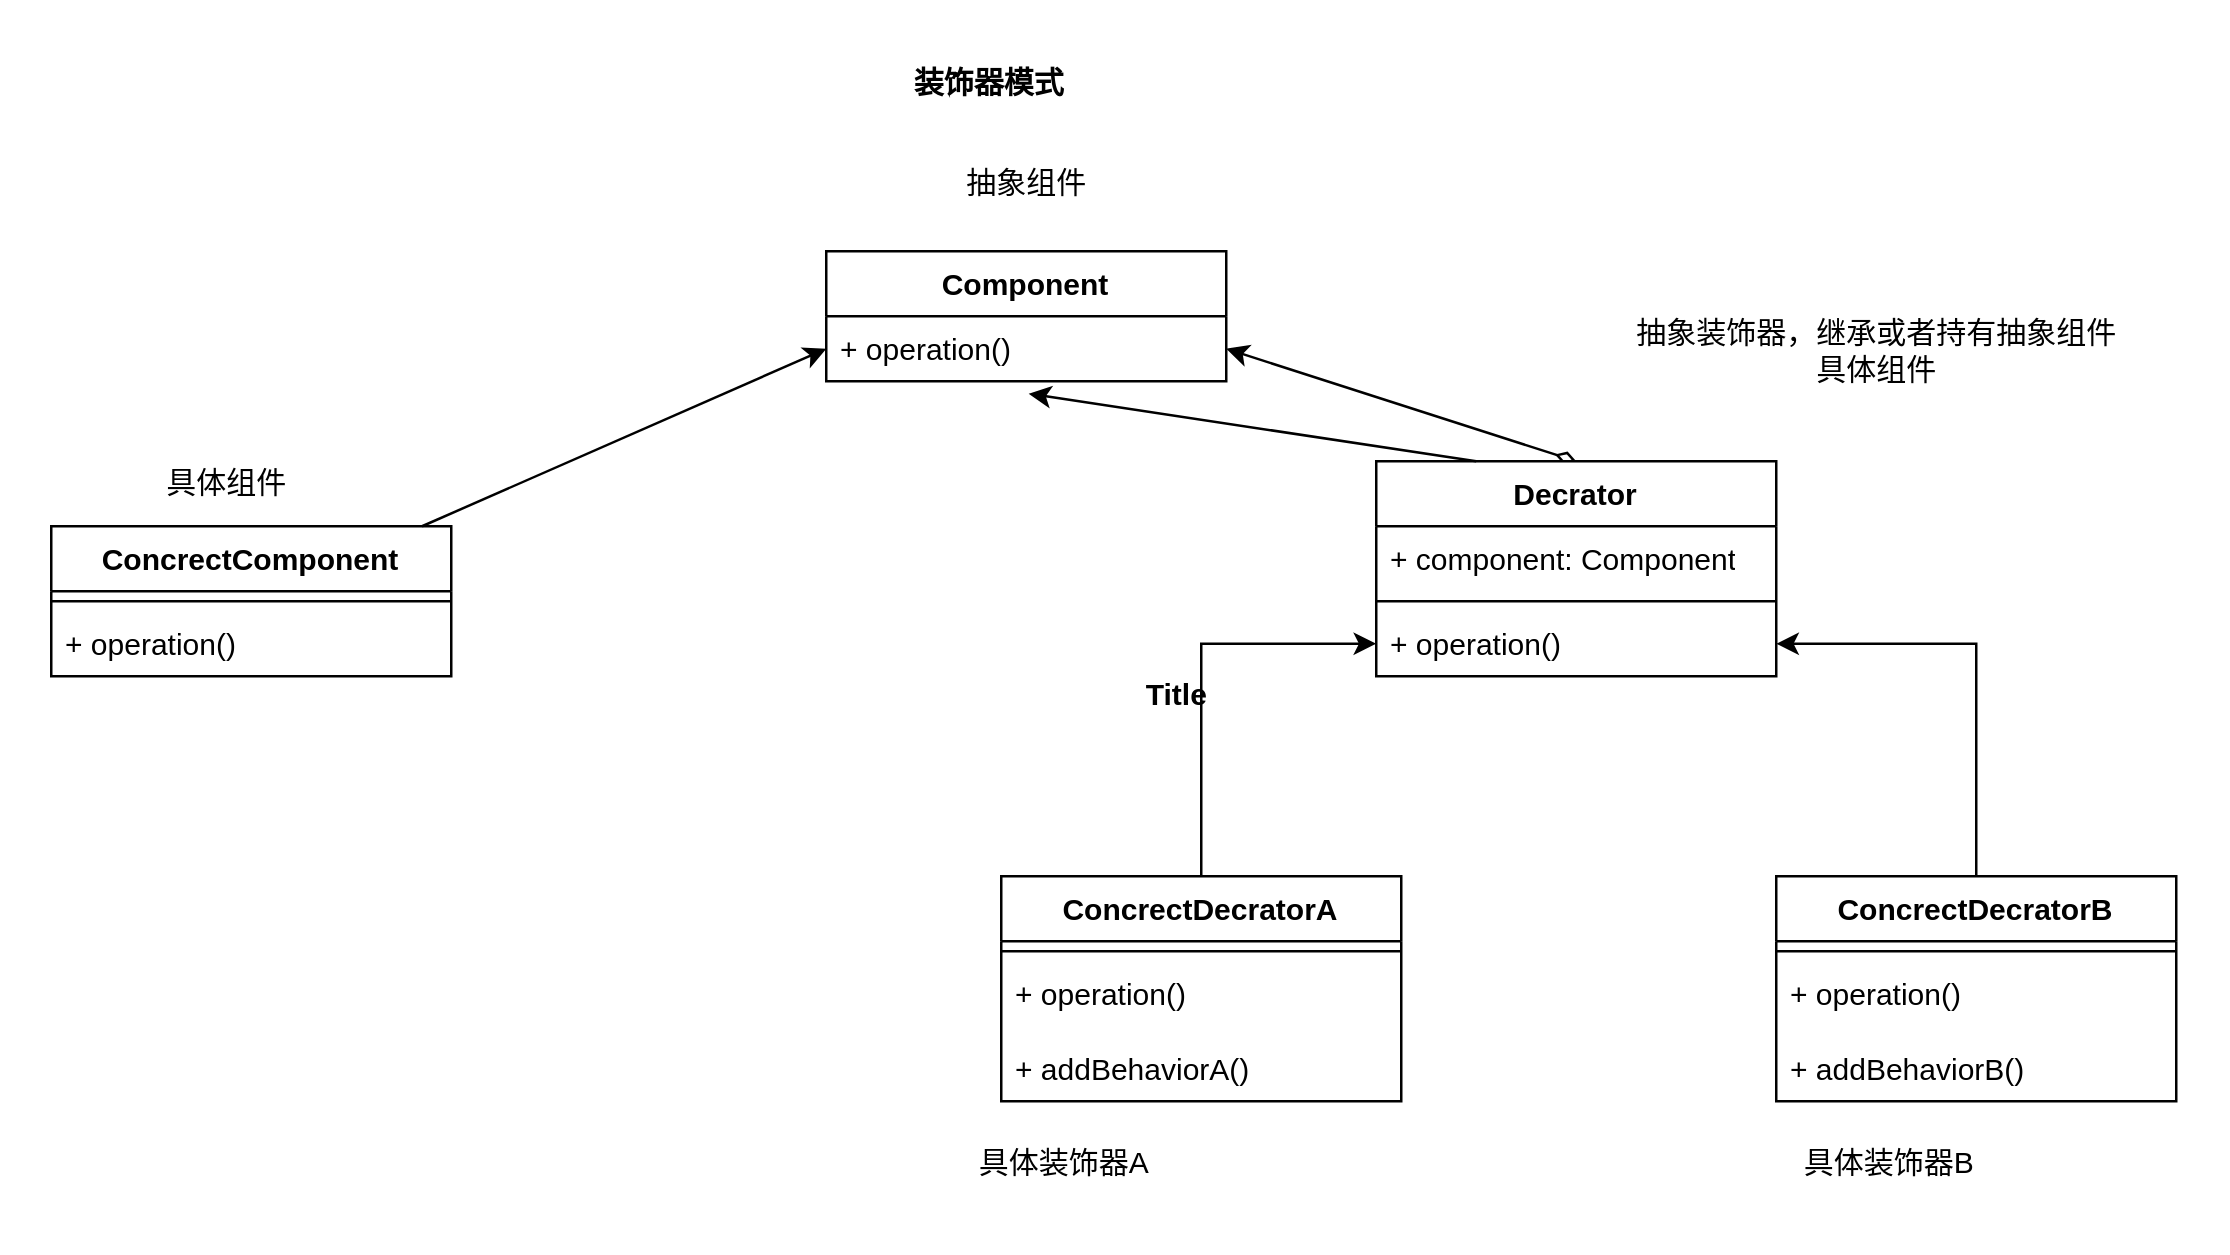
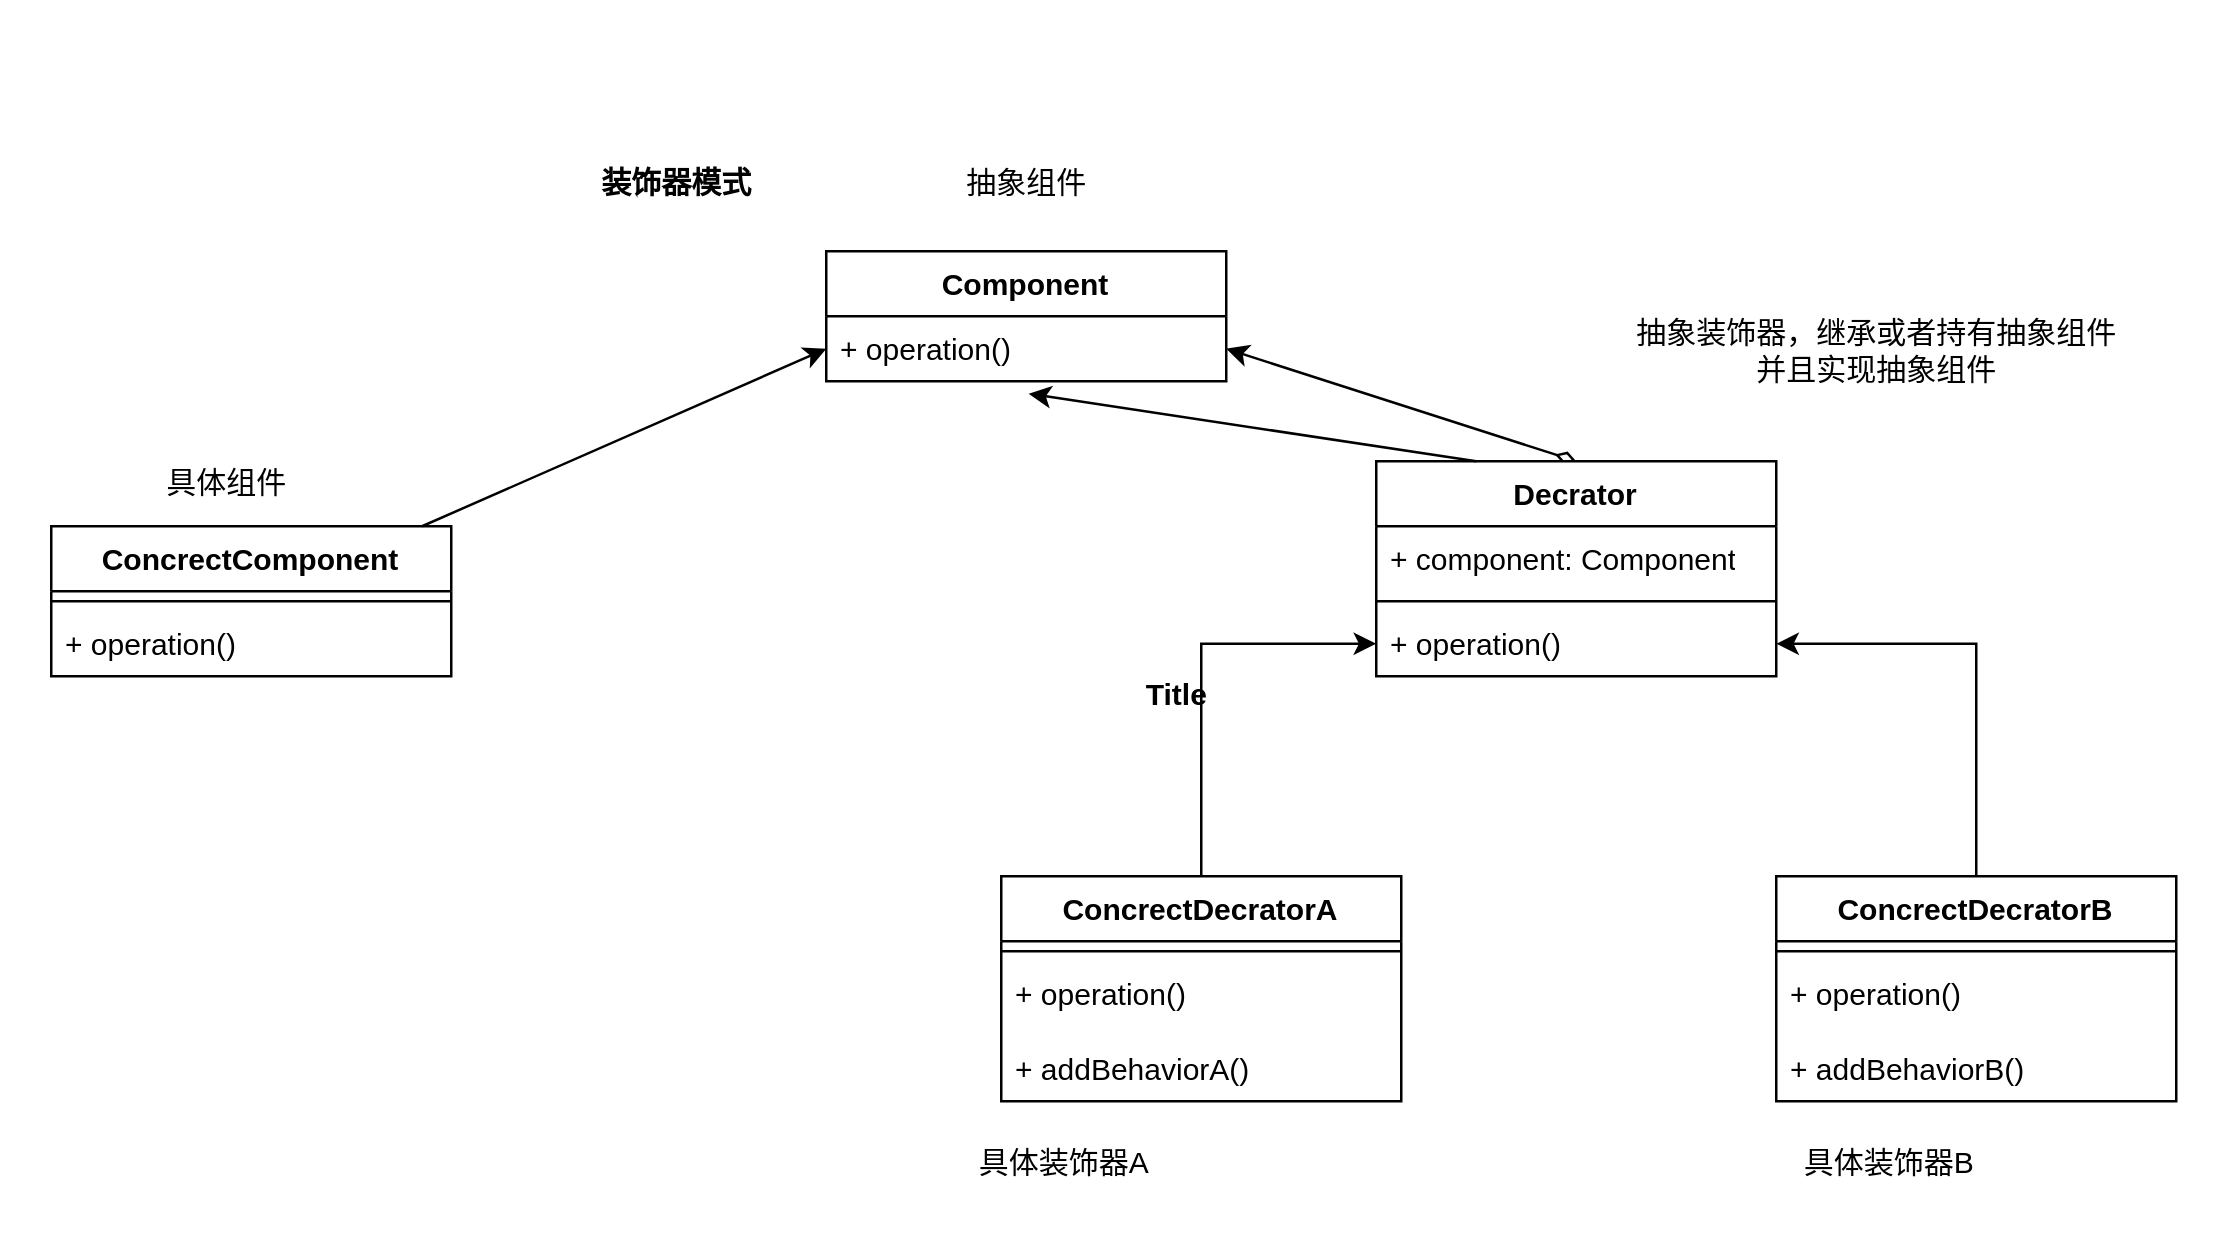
node "装饰器模式": moved (989, 84) -> (676, 184)
node "抽象装饰器，继承或者持有抽象组件 具体组件": label "抽象装饰器，继承或者持有抽象组件 具体组件" -> "抽象装饰器，继承或者持有抽象组件 并且实现抽象组件"
